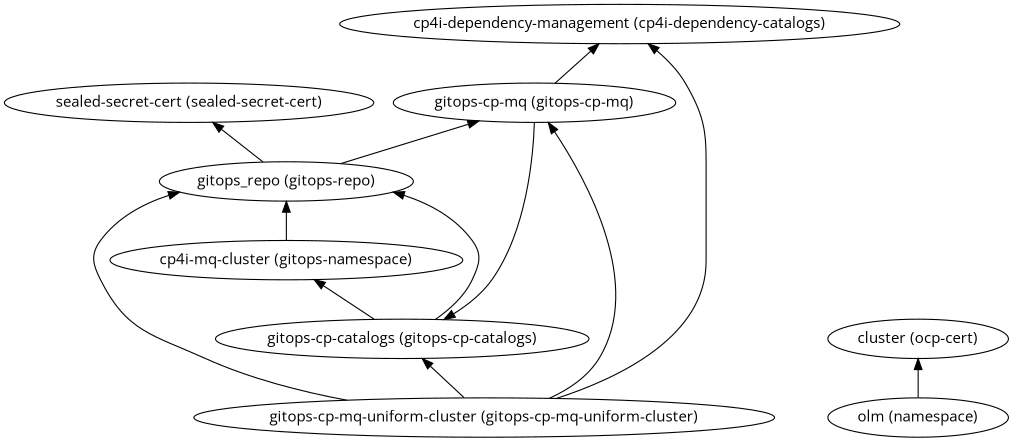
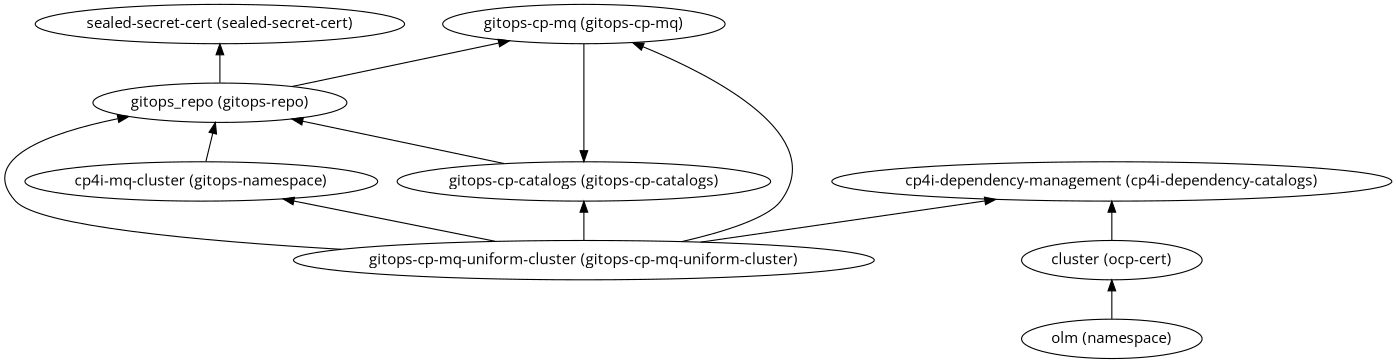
edge "gitops-cp-mq (gitops-cp-mq)" -> "cp4i-dependency-management (cp4i-dependency-catalogs)": now "cluster (ocp-cert)" -> "cp4i-dependency-management (cp4i-dependency-catalogs)"
edge "gitops-cp-catalogs (gitops-cp-catalogs)" -> "cp4i-mq-cluster (gitops-namespace)": now "gitops-cp-mq-uniform-cluster (gitops-cp-mq-uniform-cluster)" -> "cp4i-mq-cluster (gitops-namespace)"
